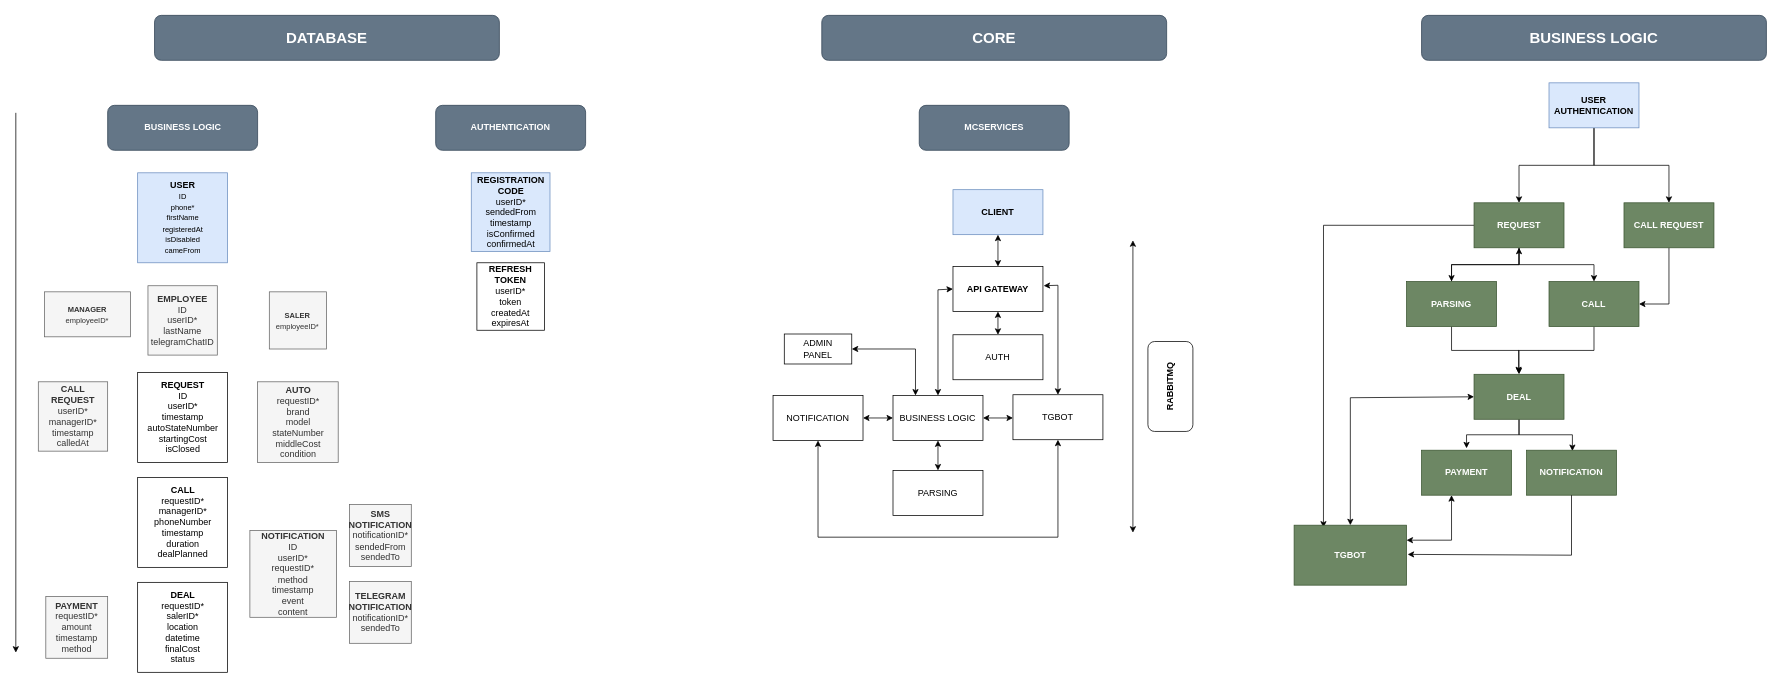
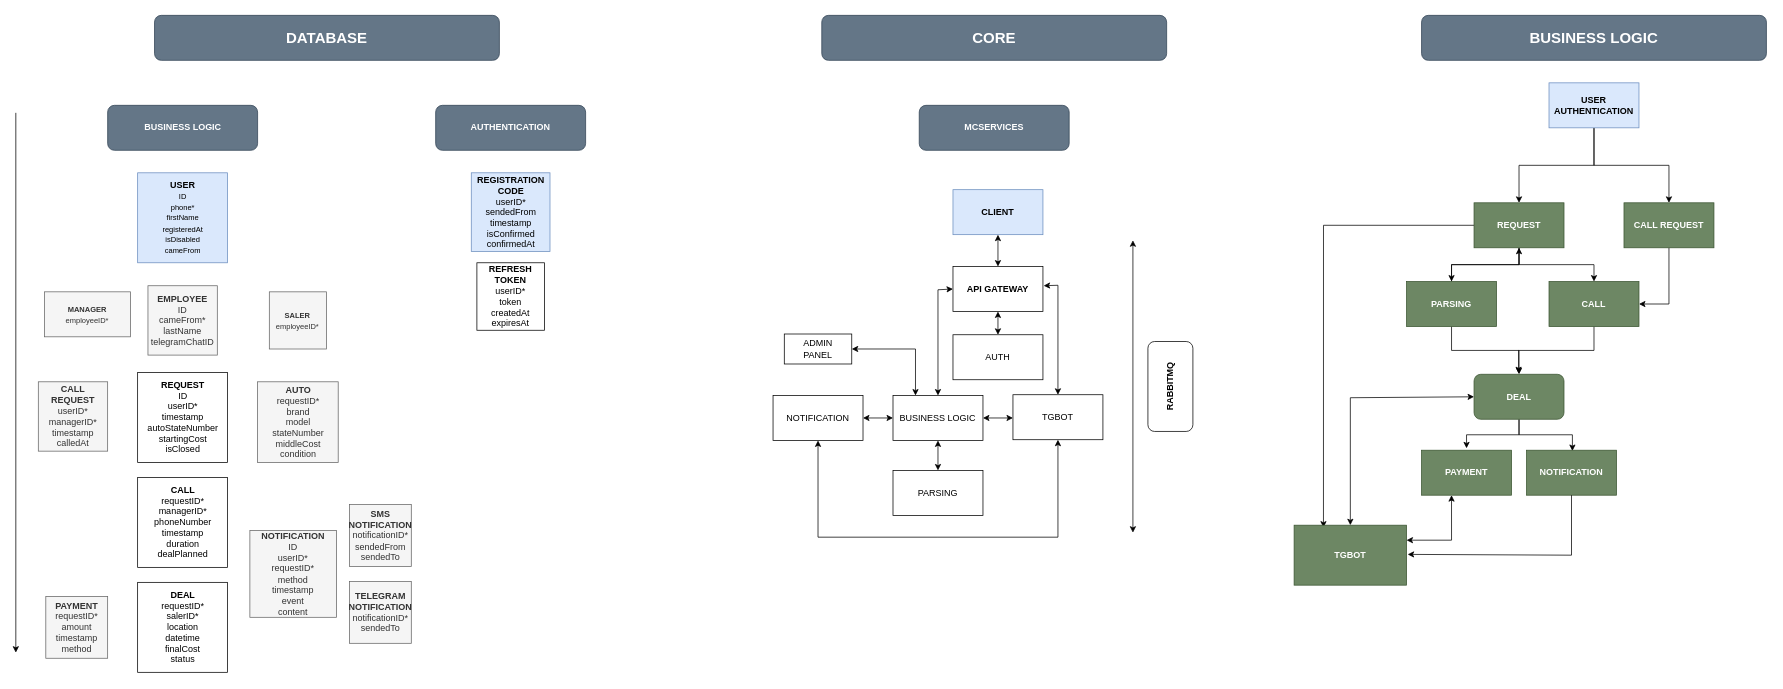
node "EMPLOYEE ID userID* lastName telegramChatID": label "EMPLOYEE ID userID* lastName telegramChatID" -> "EMPLOYEE ID cameFrom* lastName telegramChatID"
node "DEAL": shape rectangle -> rounded rectangle
